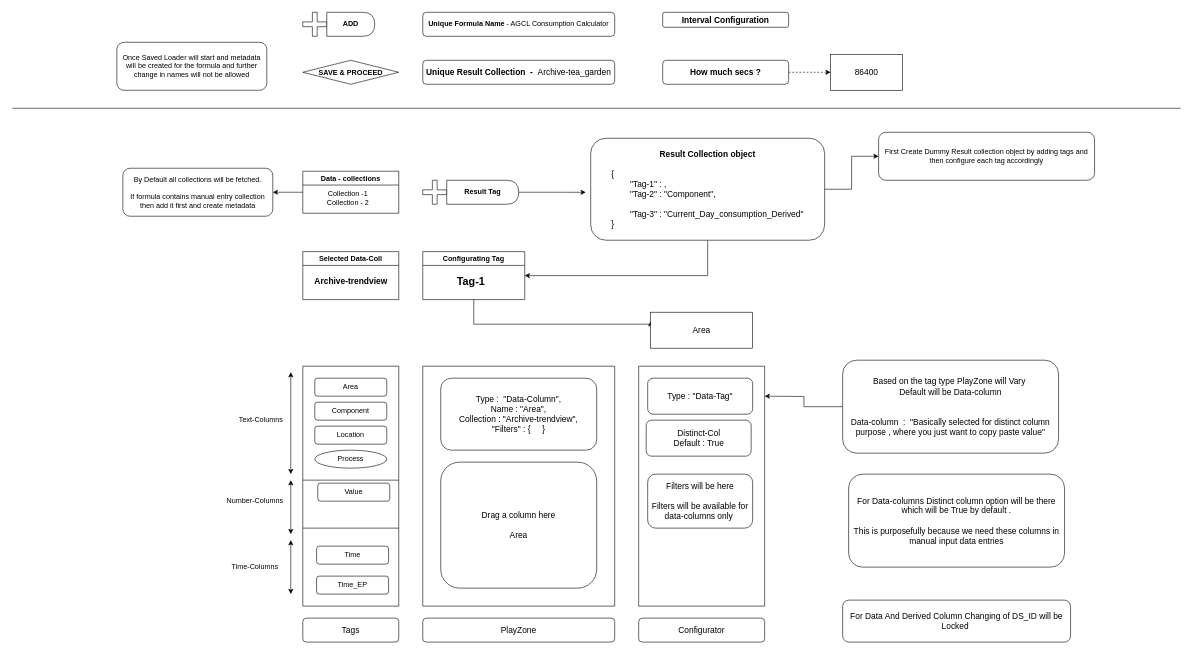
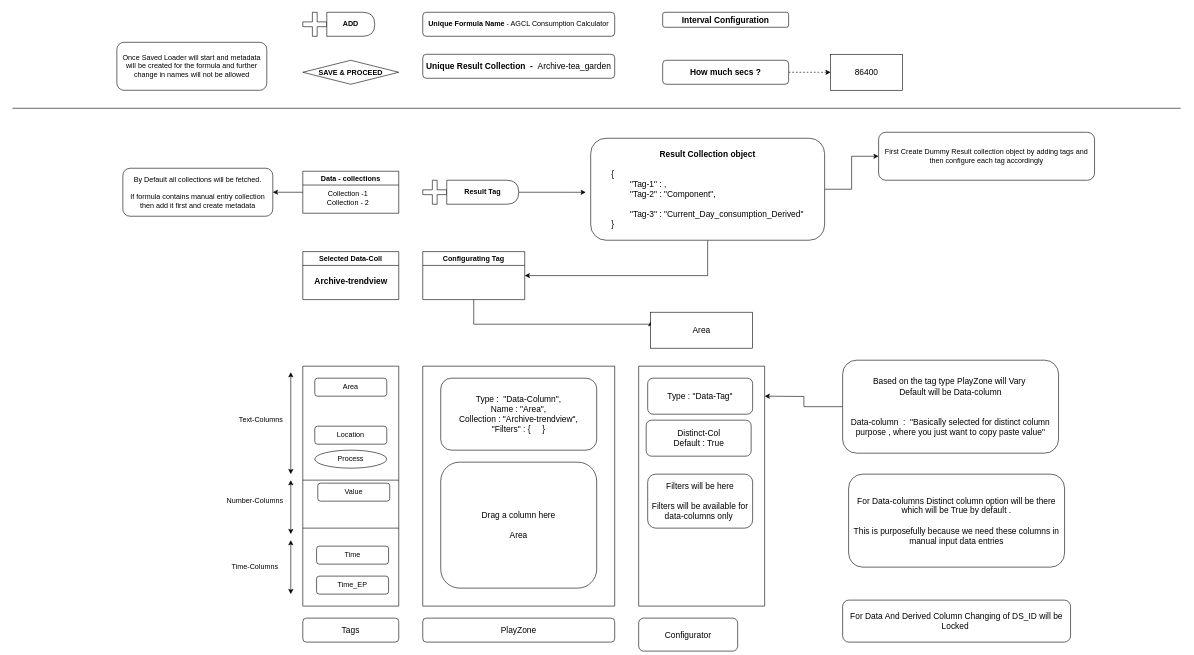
node "Unique Result Collection - Archive-tea_garden": moved (519, 72) -> (519, 66)
node "Tag-1": removed
node "Component": removed
node "Configurator": size 126x24 -> 99x33
